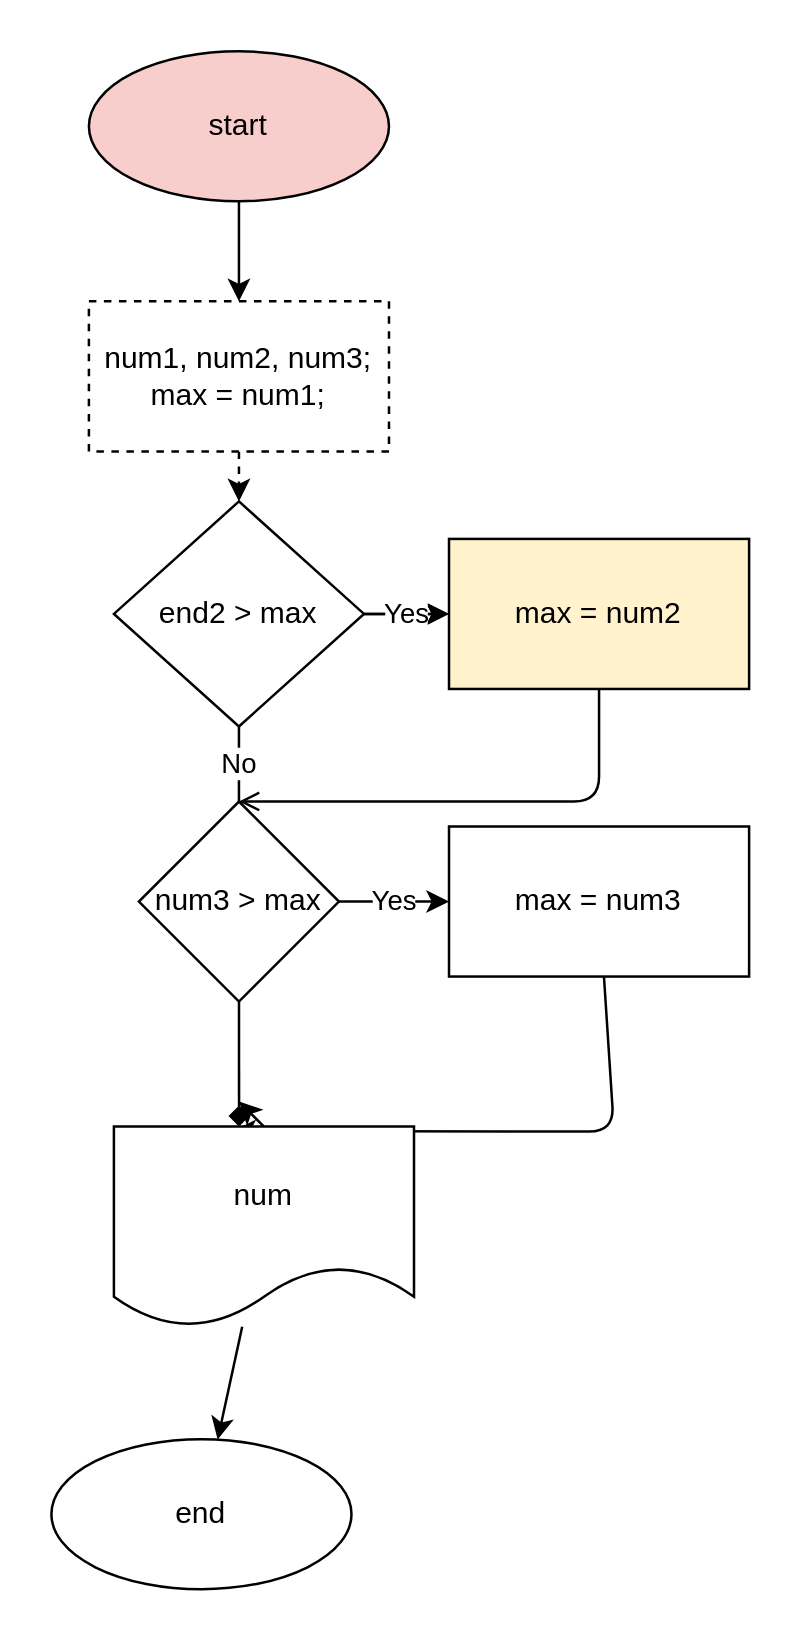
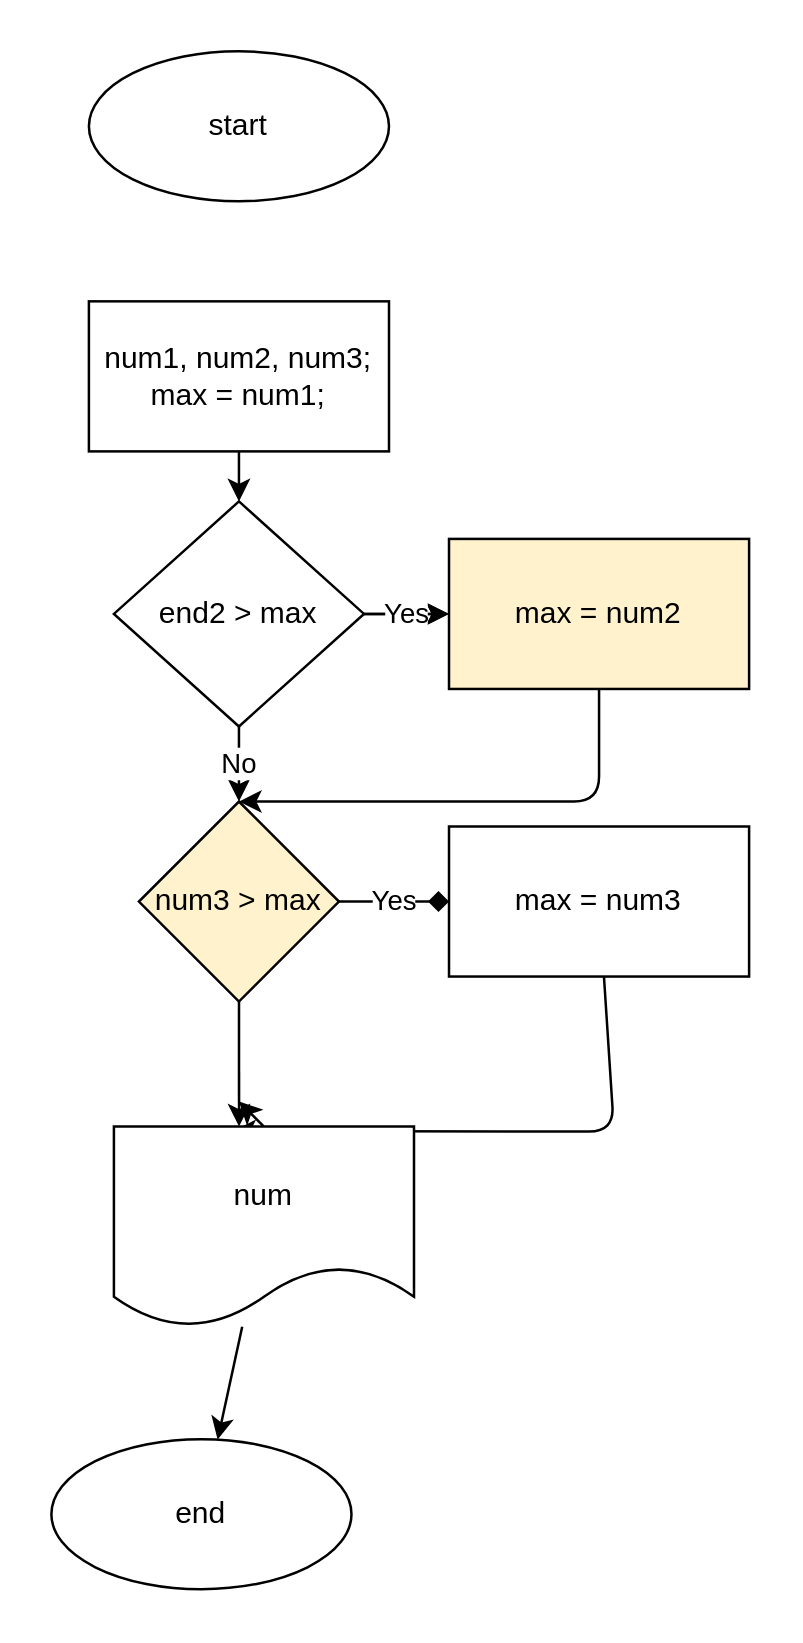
node "start": fillcolor #f8cecc -> #ffffff
edge "start" -> "num1, num2, num3; max = num1;": removed
node "num1, num2, num3; max = num1;": style dashed -> solid
edge "num1, num2, num3; max = num1;" -> "end2 > max": style dashed -> solid
edge "end2 > max" -- "num3 > max": arrowhead none -> classic
edge "max = num2" -> "num3 > max": arrowhead open -> classic
node "num3 > max": fillcolor #ffffff -> #fff2cc
edge "num3 > max" -> "max = num3": arrowhead classic -> diamond
edge "num3 > max" -> "num": arrowhead diamond -> classic
